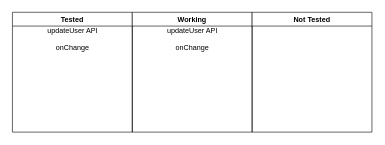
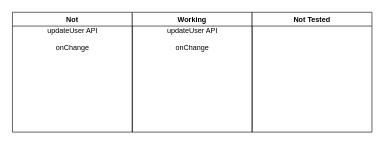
node "Tested": label "Tested" -> "Not"
